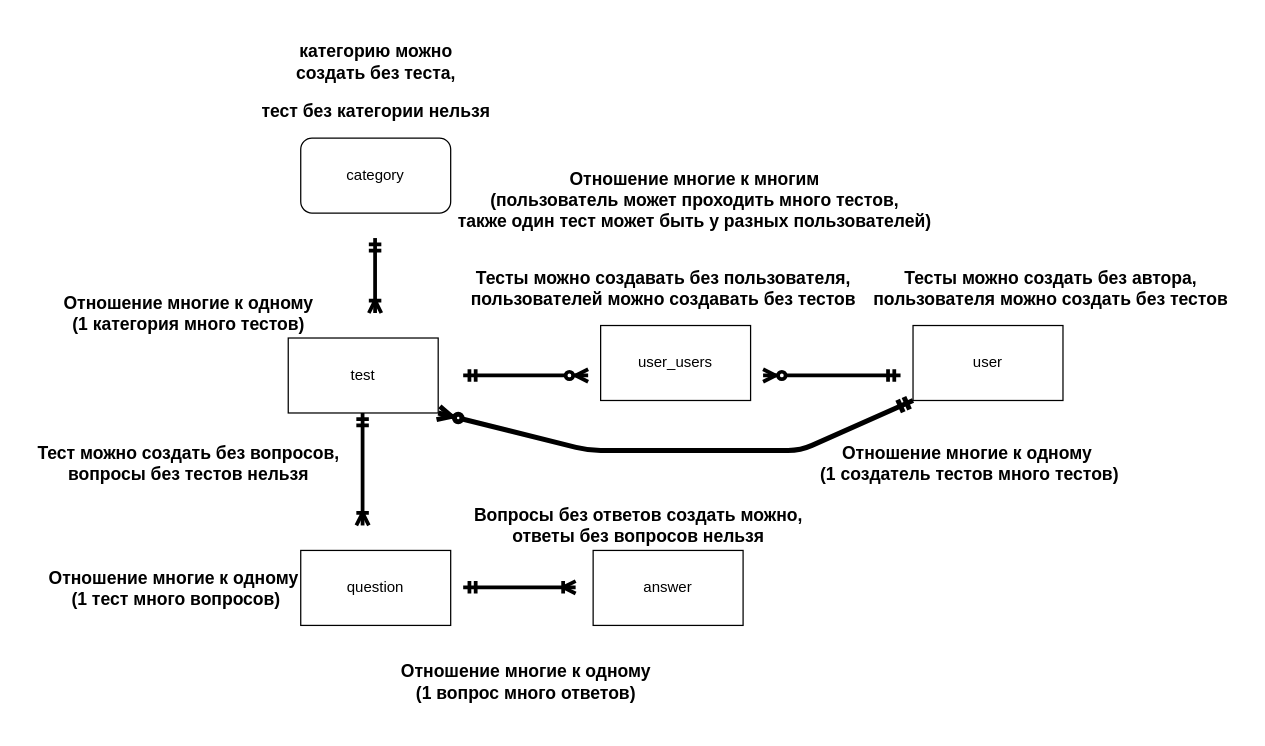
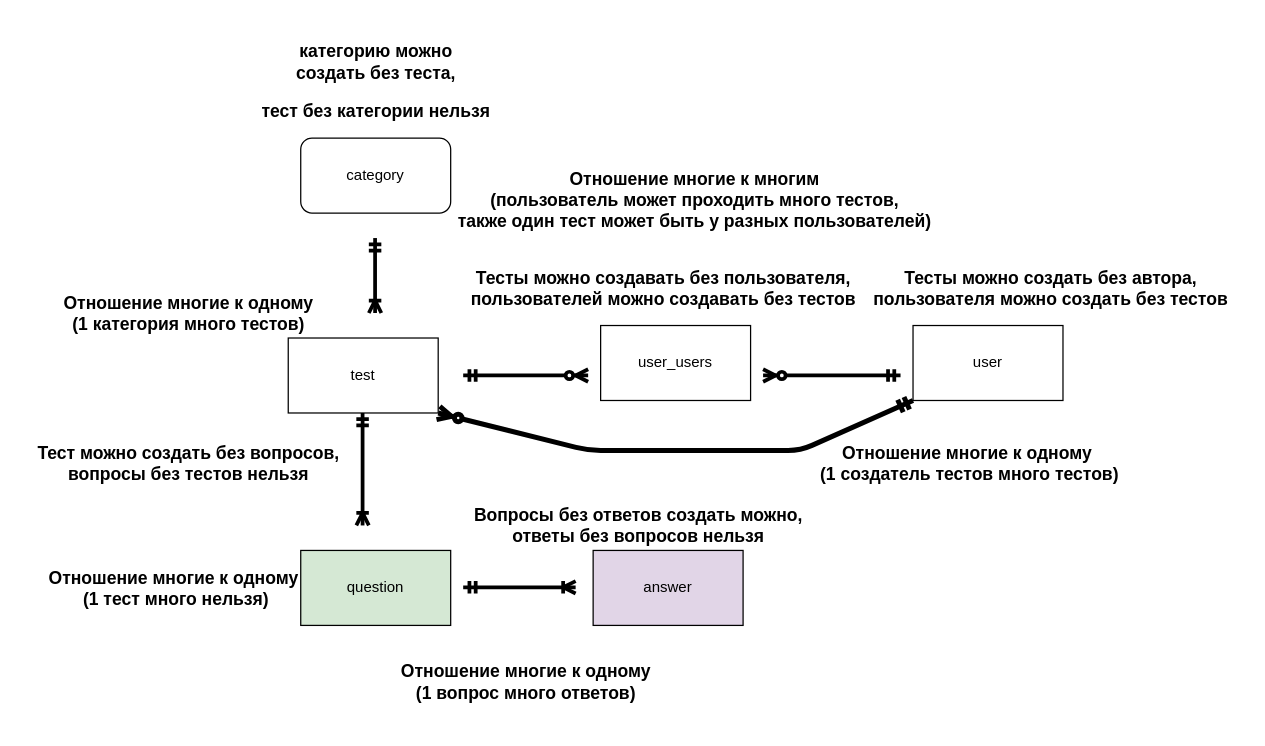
node "Отношение многие к одному (1 тест много вопросов)": label "Отношение многие к одному (1 тест много вопросов)" -> "Отношение многие к одному (1 тест много нельзя)"
node "question": fillcolor #ffffff -> #d5e8d4
node "answer": fillcolor #ffffff -> #e1d5e7
